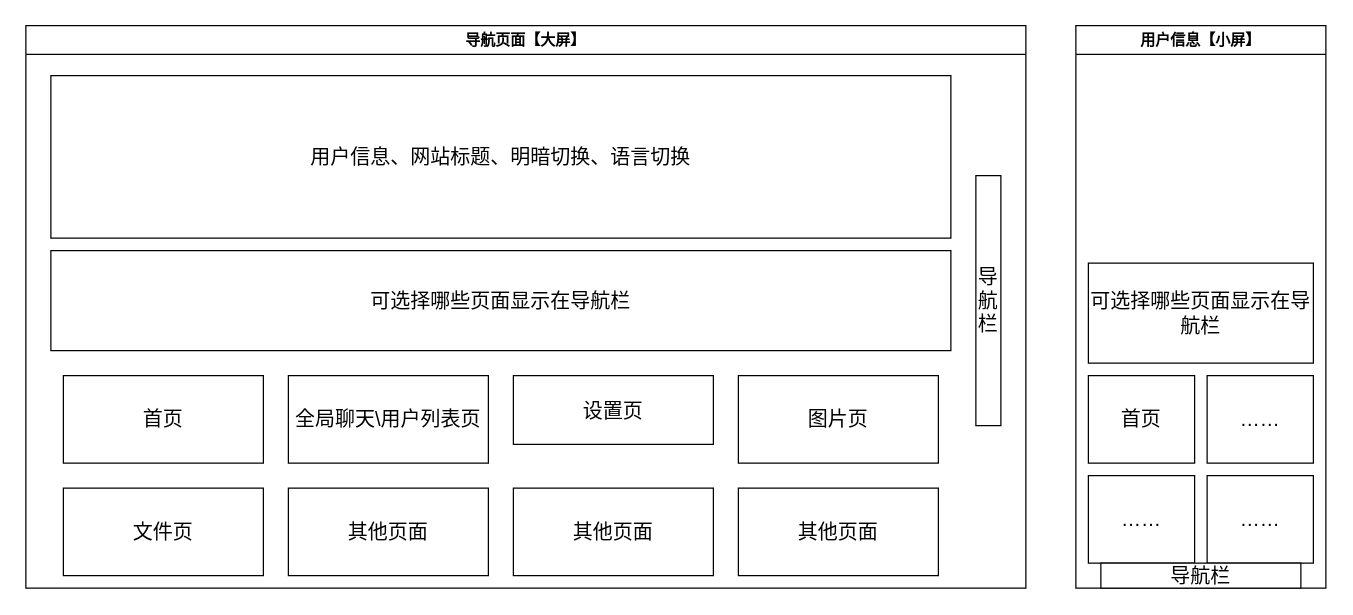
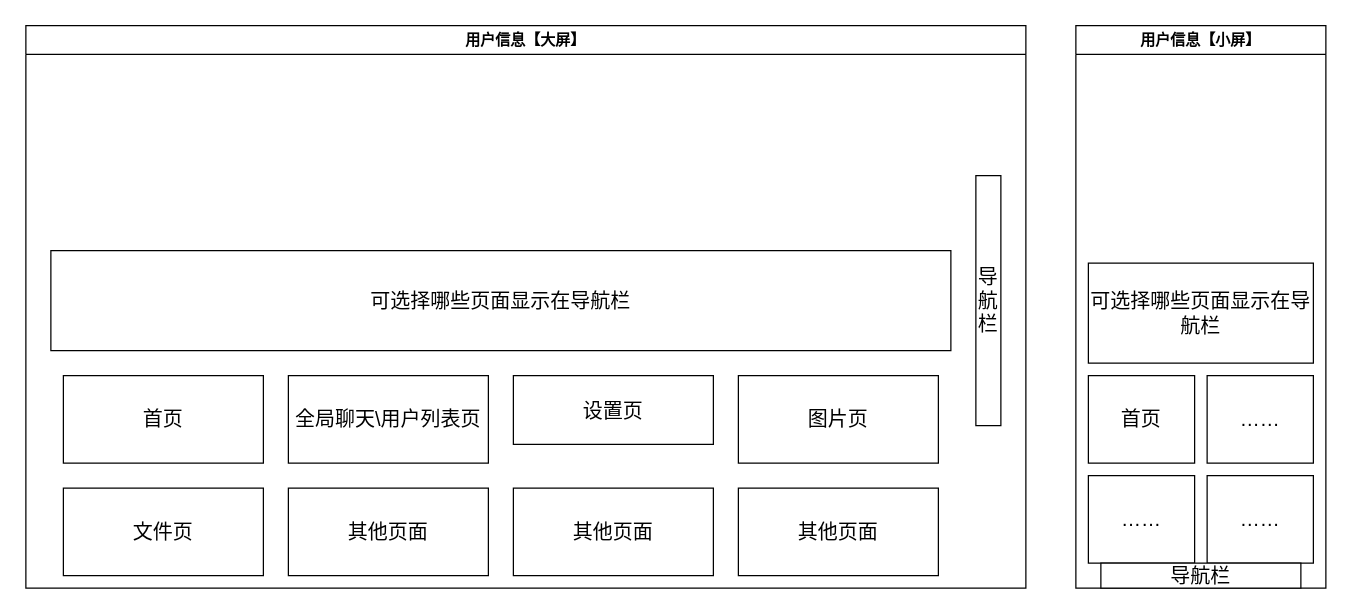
node "导航页面【大屏】": label "导航页面【大屏】" -> "用户信息【大屏】"
node "用户信息、网站标题、明暗切换、语言切换": removed
